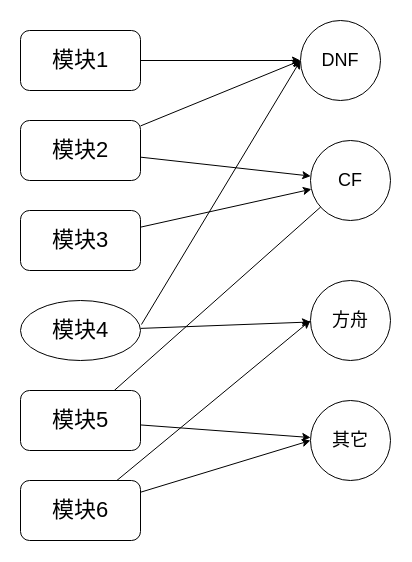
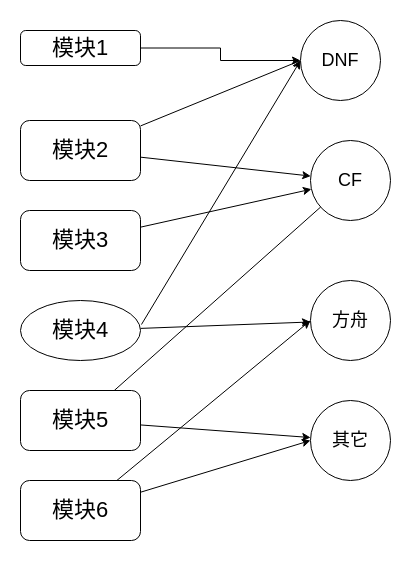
node "模块1": size 120x60 -> 120x35
edge "模块2" -> "DNF": arrowhead classic -> open
